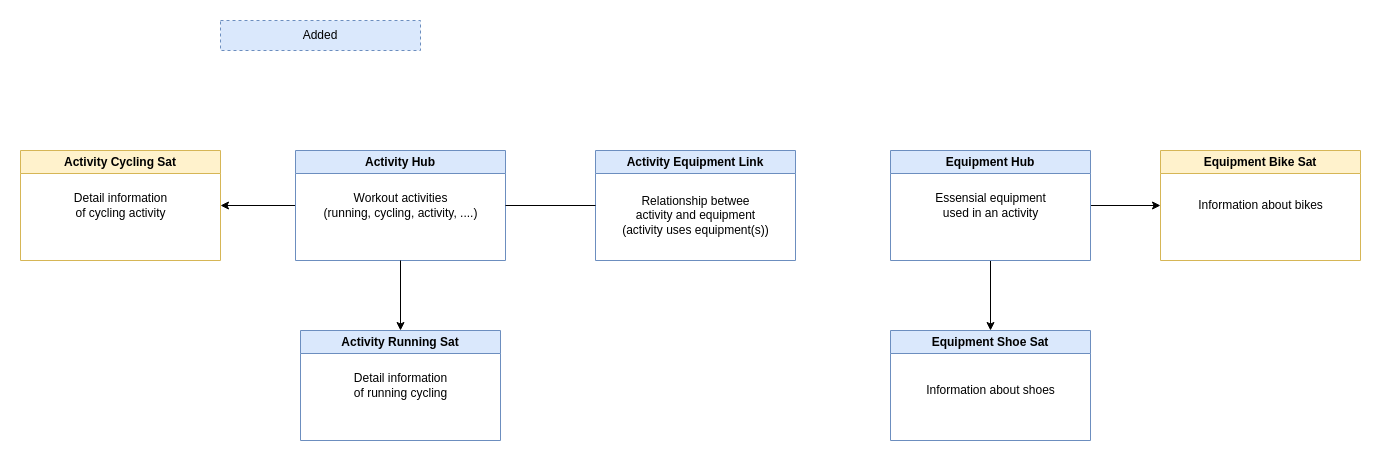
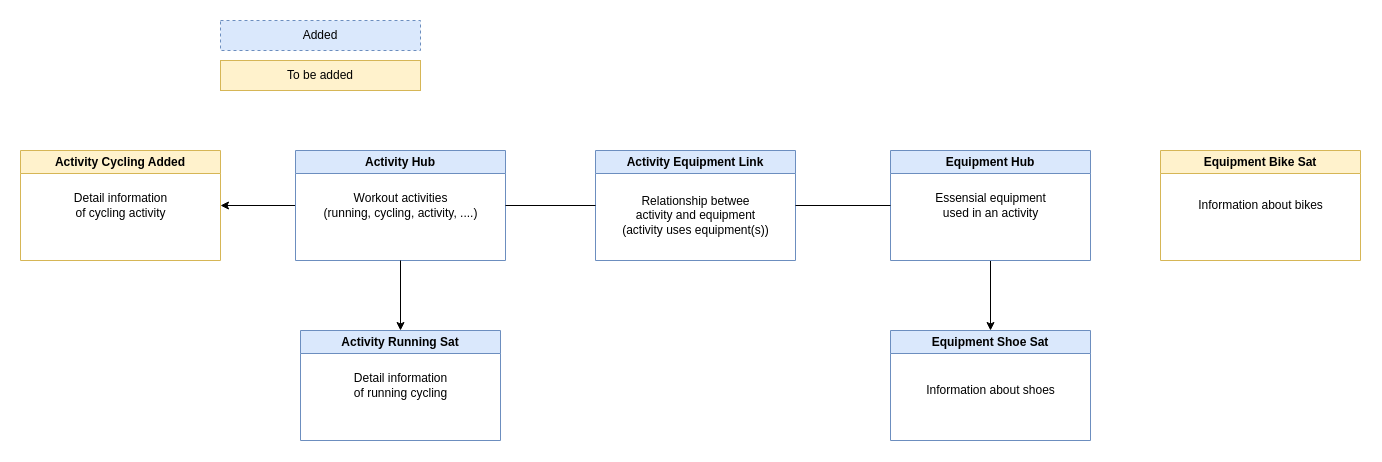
node "To be added": added
node "Activity Cycling Sat": label "Activity Cycling Sat" -> "Activity Cycling Added"
edge "Activity Equipment Link" -- "Equipment Hub": added
edge "Equipment Hub" -> "Equipment Bike Sat": removed
